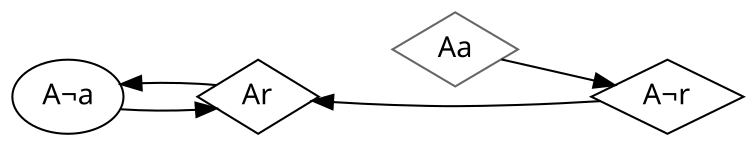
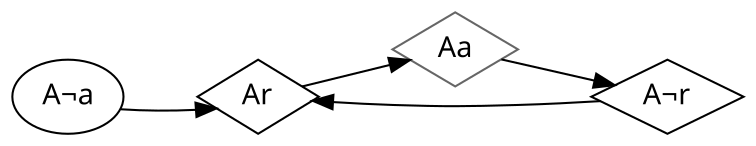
edge "Ar" -> "A¬a": now "Ar" -> "Aa"
